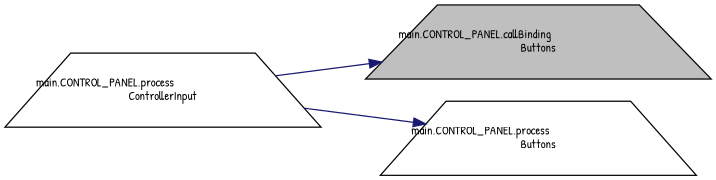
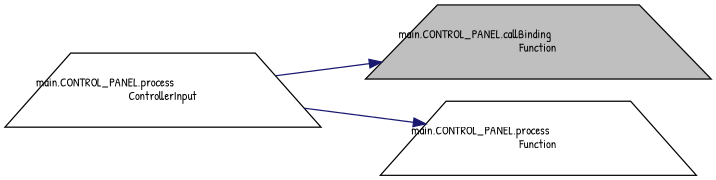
node "main.CONTROL_PANEL.callBinding Buttons": label "main.CONTROL_PANEL.callBinding Buttons" -> "main.CONTROL_PANEL.callBinding Function"
node "main.CONTROL_PANEL.process Buttons": label "main.CONTROL_PANEL.process Buttons" -> "main.CONTROL_PANEL.process Function"
